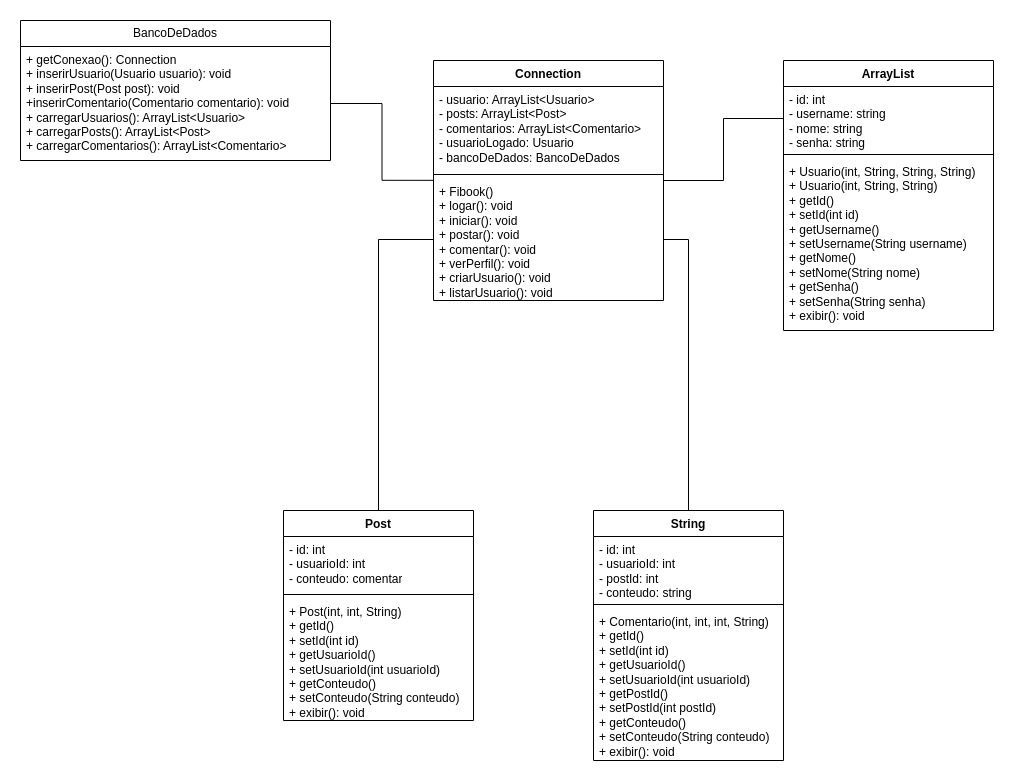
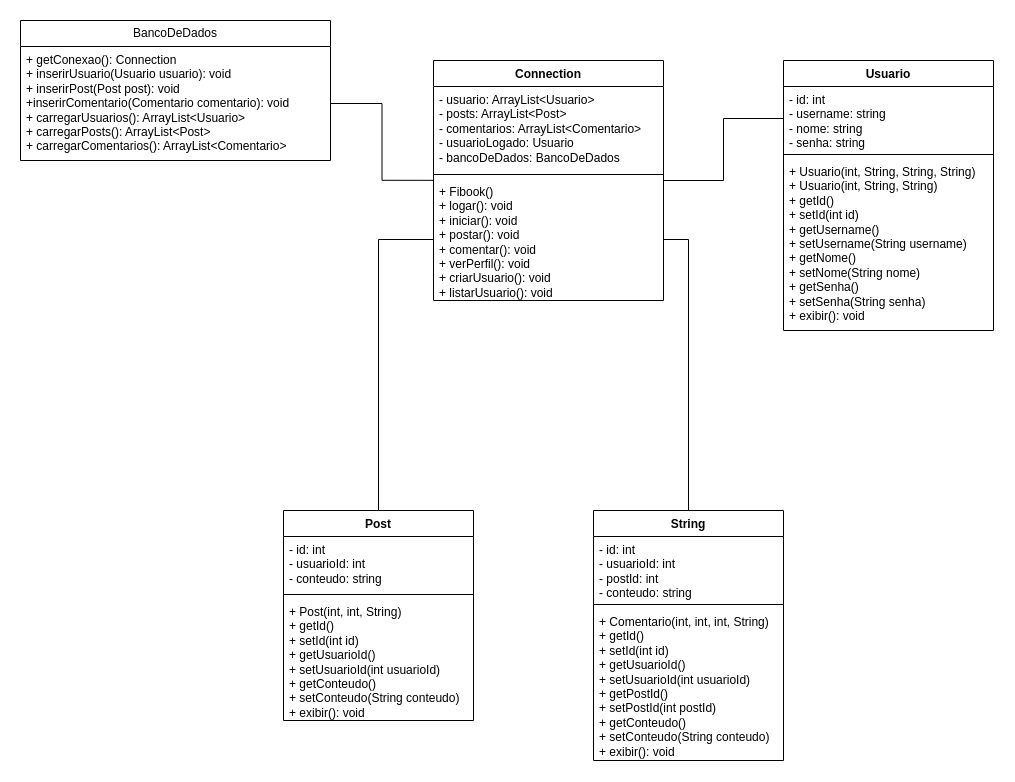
node "ArrayList": label "ArrayList" -> "Usuario"
node "- id: int - usuarioId: int - conteudo: comentar": label "- id: int - usuarioId: int - conteudo: comentar" -> "- id: int - usuarioId: int - conteudo: string"
